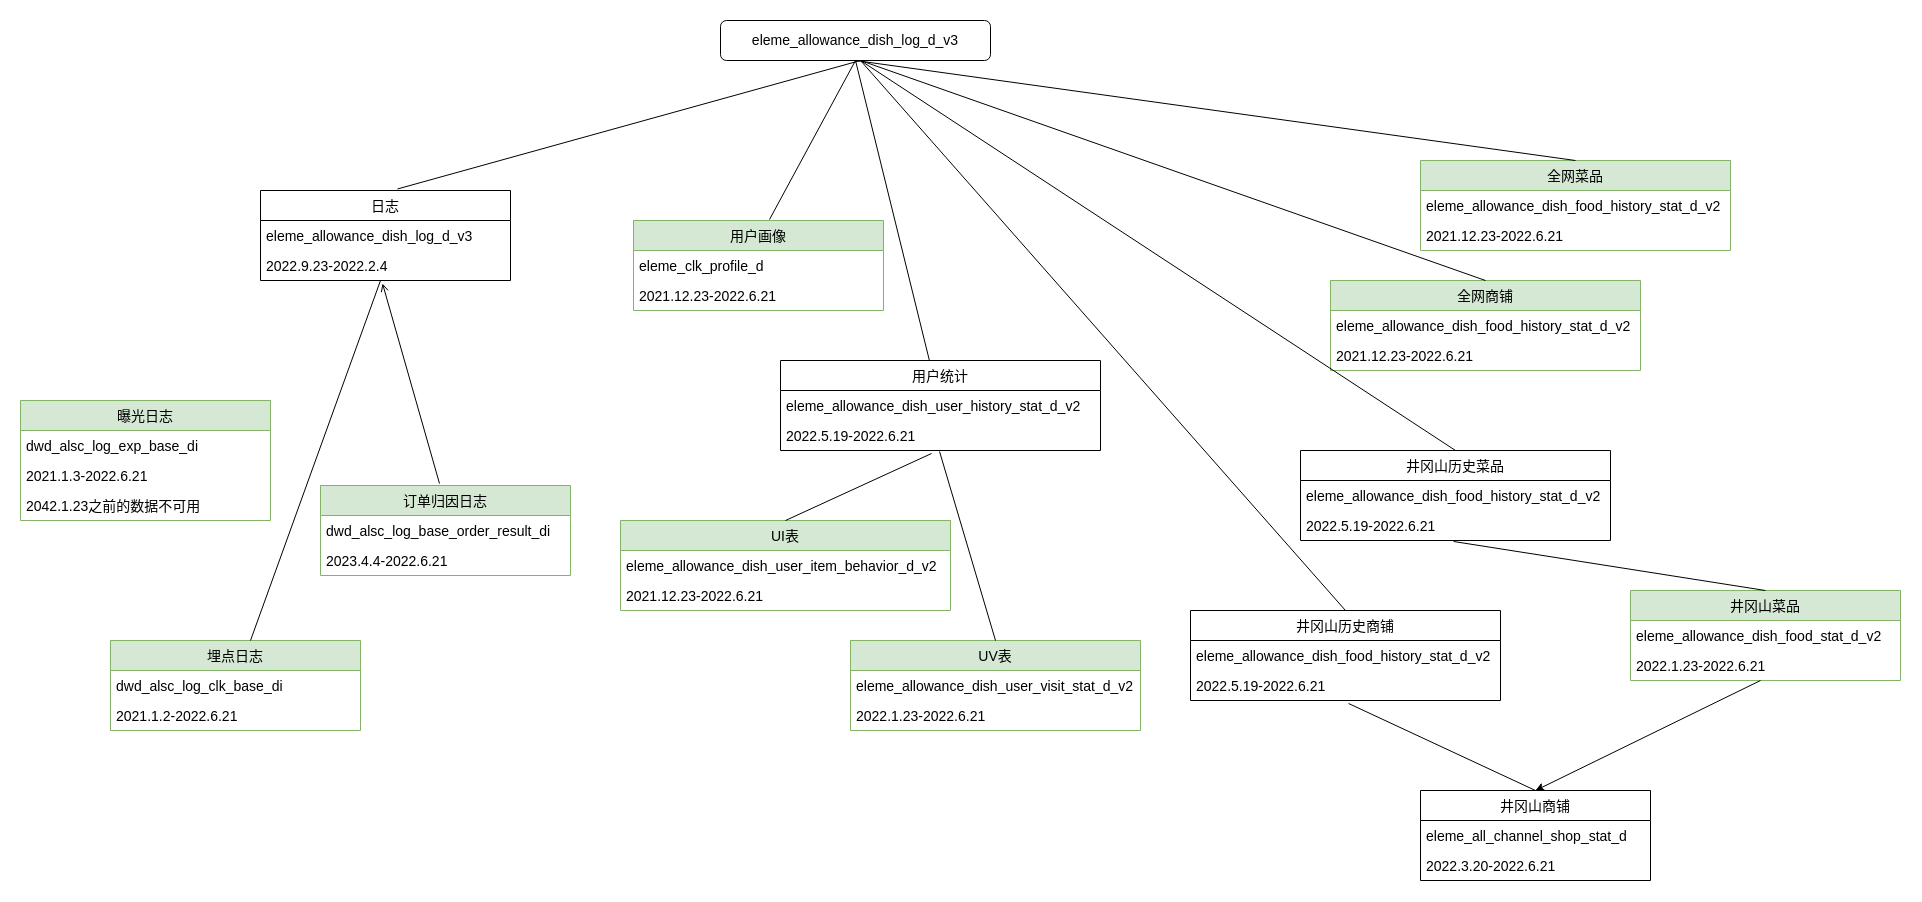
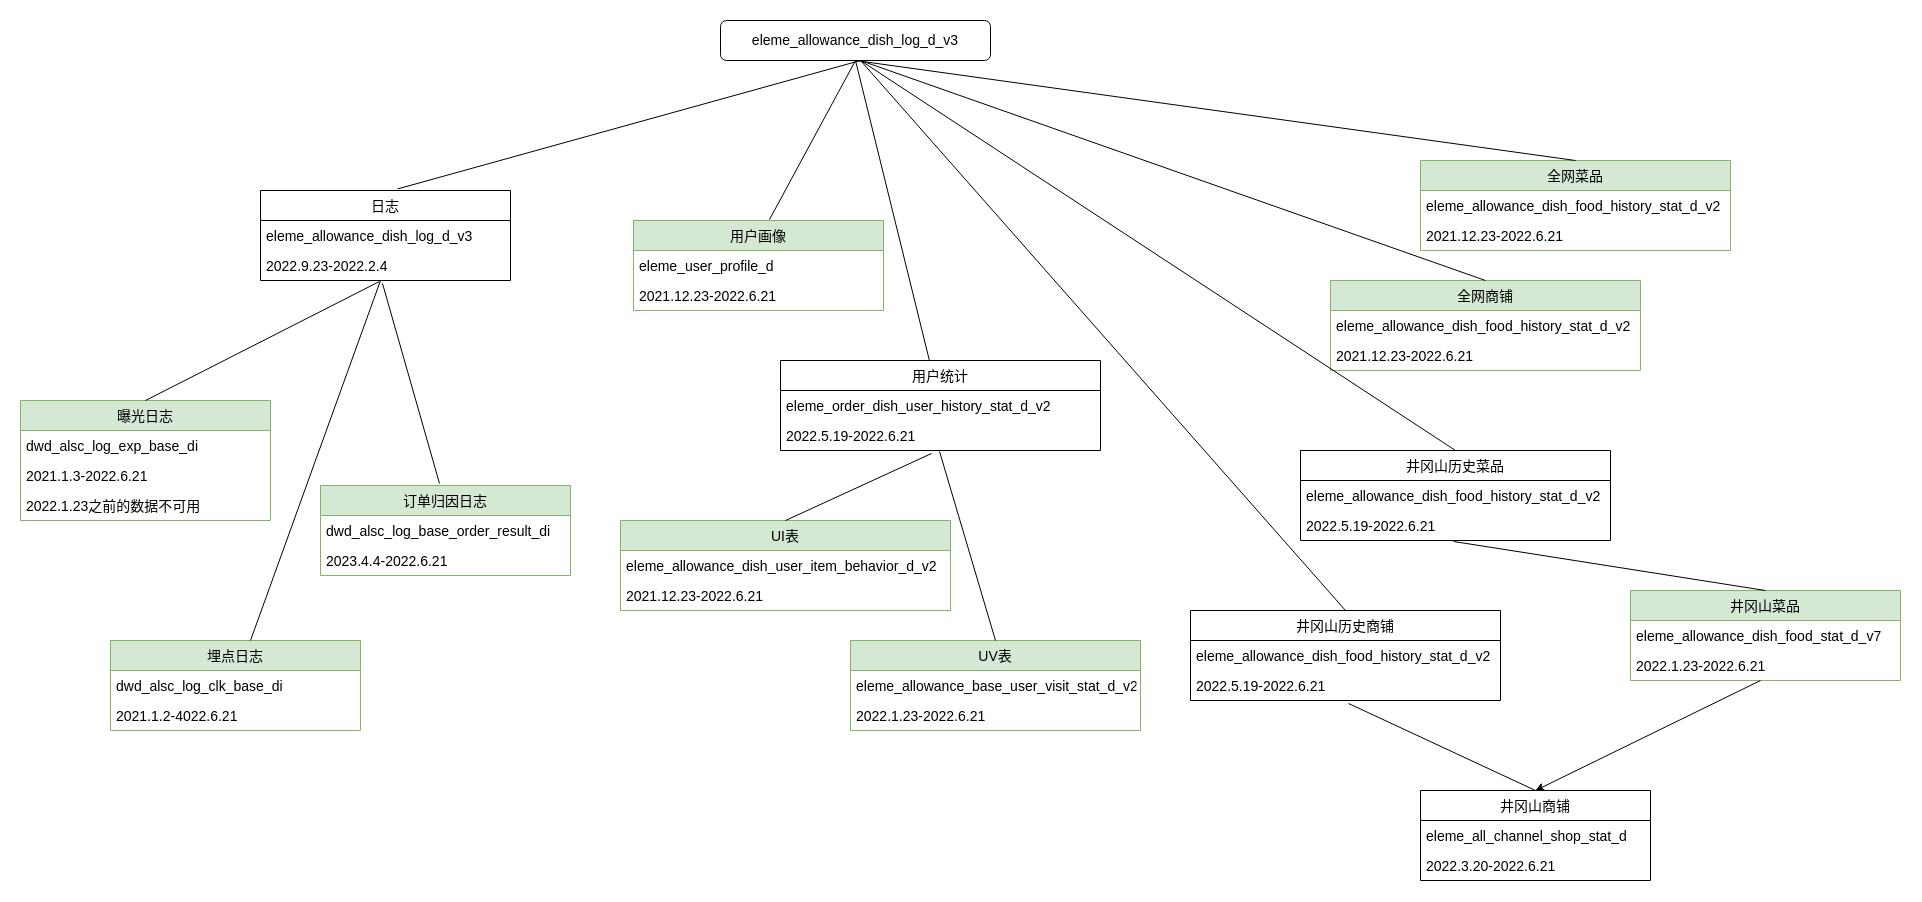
node "eleme_clk_profile_d": label "eleme_clk_profile_d" -> "eleme_user_profile_d"
edge "订单归因日志" -> "2022.9.23-2022.2.4": arrowhead open -> none
edge "2022.9.23-2022.2.4" -- "曝光日志": added
node "eleme_allowance_dish_user_history_stat_d_v2": label "eleme_allowance_dish_user_history_stat_d_v2" -> "eleme_order_dish_user_history_stat_d_v2"
node "2042.1.23之前的数据不可用": label "2042.1.23之前的数据不可用" -> "2022.1.23之前的数据不可用"
node "eleme_allowance_dish_food_stat_d_v2": label "eleme_allowance_dish_food_stat_d_v2" -> "eleme_allowance_dish_food_stat_d_v7"
node "eleme_allowance_dish_user_visit_stat_d_v2": label "eleme_allowance_dish_user_visit_stat_d_v2" -> "eleme_allowance_base_user_visit_stat_d_v2"
node "2021.1.2-2022.6.21": label "2021.1.2-2022.6.21" -> "2021.1.2-4022.6.21"
